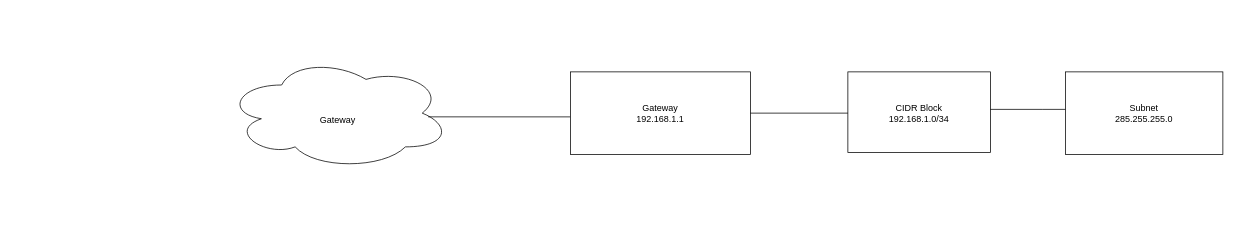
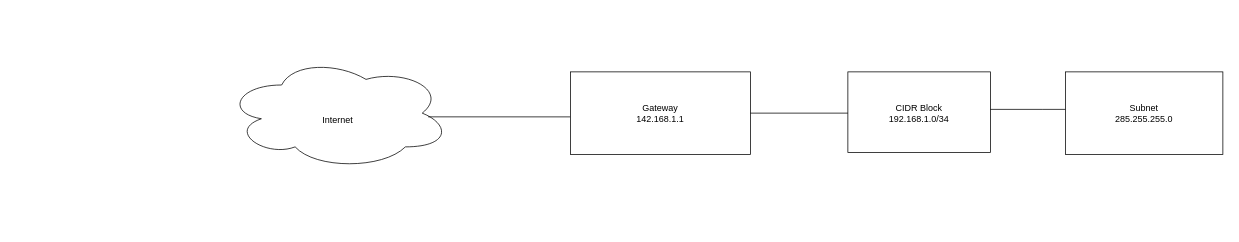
node "Gateway 192.168.1.1": label "Gateway 192.168.1.1" -> "Gateway 142.168.1.1"
node "Gateway": label "Gateway" -> "Internet"
